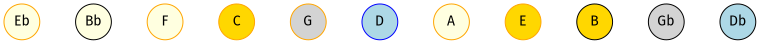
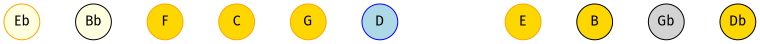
node "F": fillcolor lightyellow -> gold
node "G": fillcolor lightgrey -> gold
node "A": removed
node "Db": fillcolor lightblue -> gold
